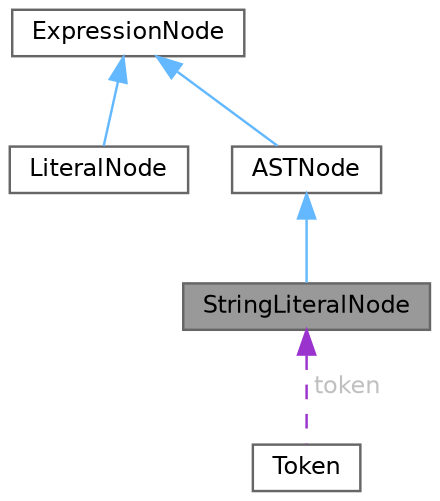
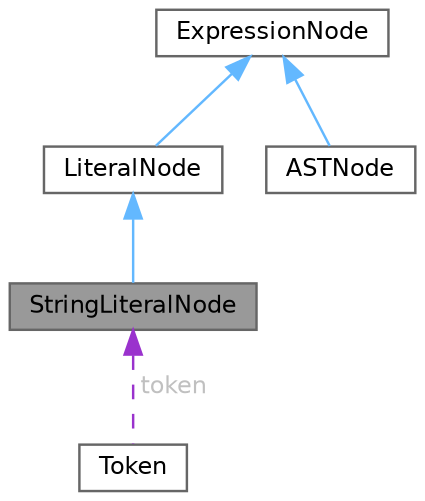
edge "StringLiteralNode" -> "ASTNode": now "StringLiteralNode" -> "LiteralNode"
